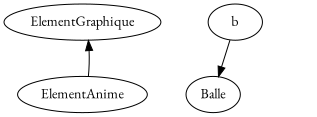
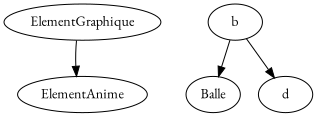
edge "ElementAnime" -> "ElementGraphique": reversed
node "d": added
